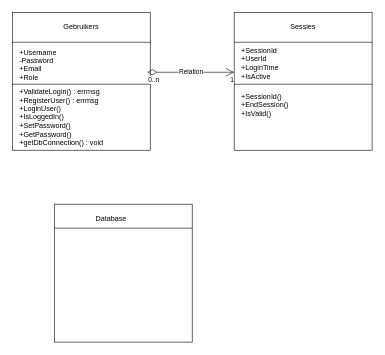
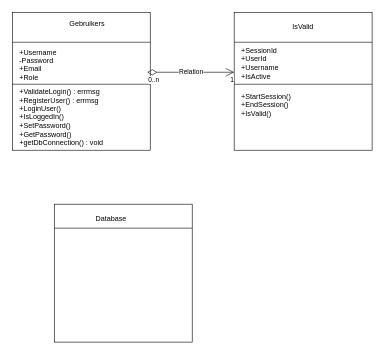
node "Gebruikers": moved (81, 27) -> (87, 24)
node "Sessies": label "Sessies" -> "IsValid"
node "+SessionId +UserId +LoginTime +IsActive": label "+SessionId +UserId +LoginTime +IsActive" -> "+SessionId +UserId +Username +IsActive"
node "+SessionId() +EndSession() +IsValid()": label "+SessionId() +EndSession() +IsValid()" -> "+StartSession() +EndSession() +IsValid()"
